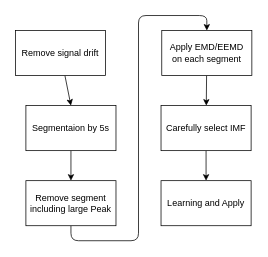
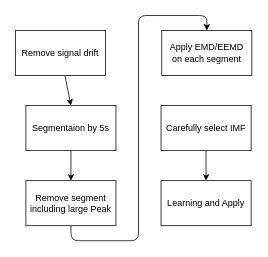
edge "Apply EMD/EEMD on each segment" -> "Carefully select IMF": removed
